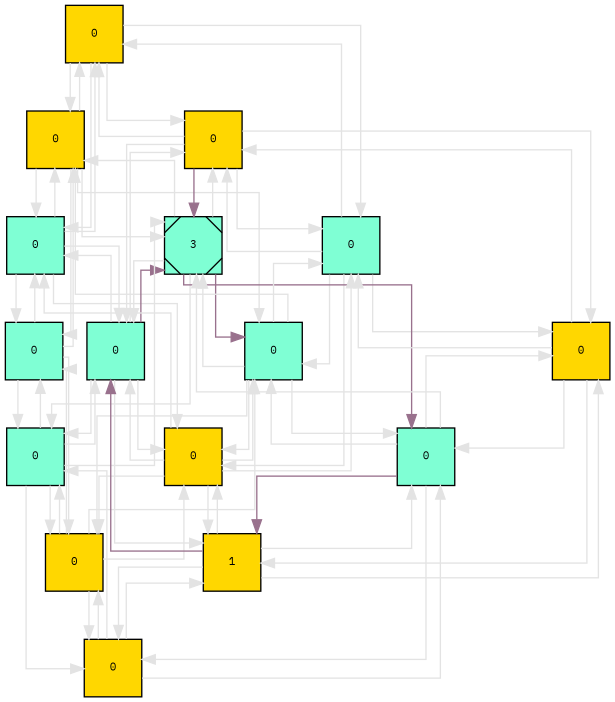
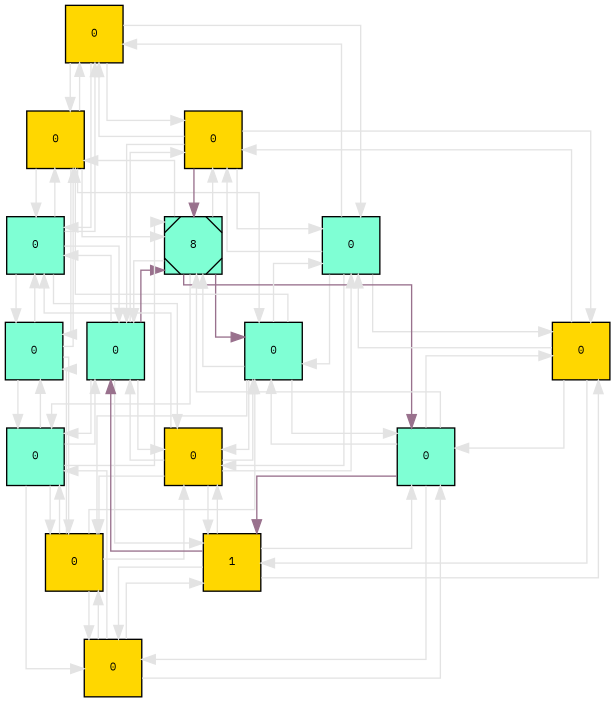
node "3": label "3" -> "8"
